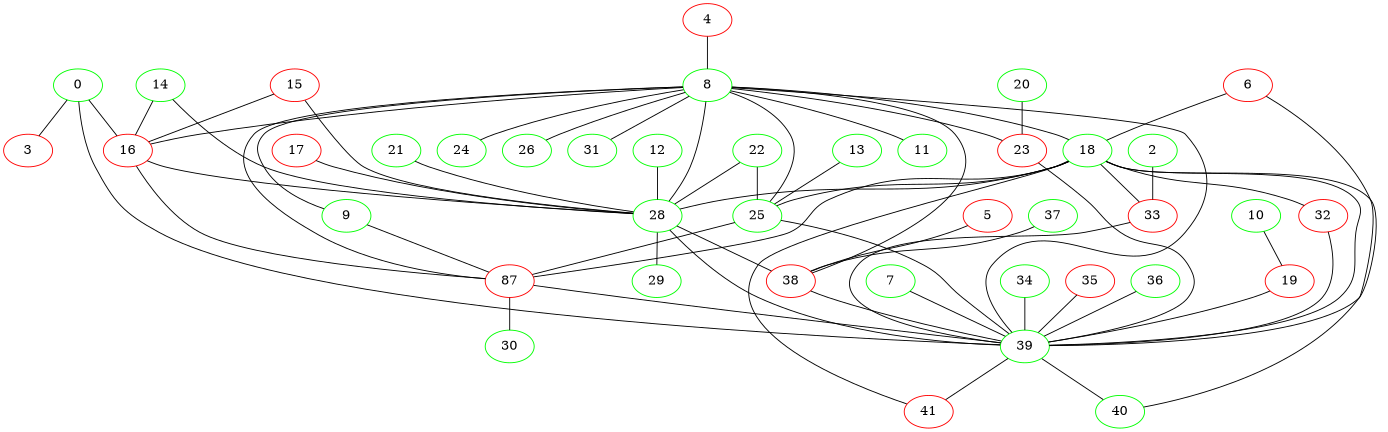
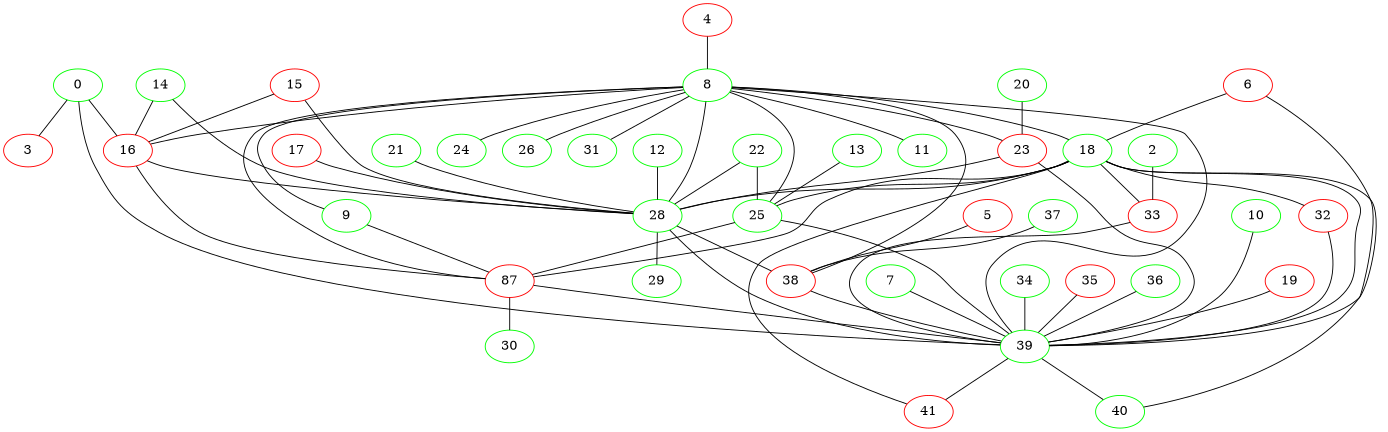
edge "23" -- "28": added
edge "10" -- "19": now "10" -- "39"
